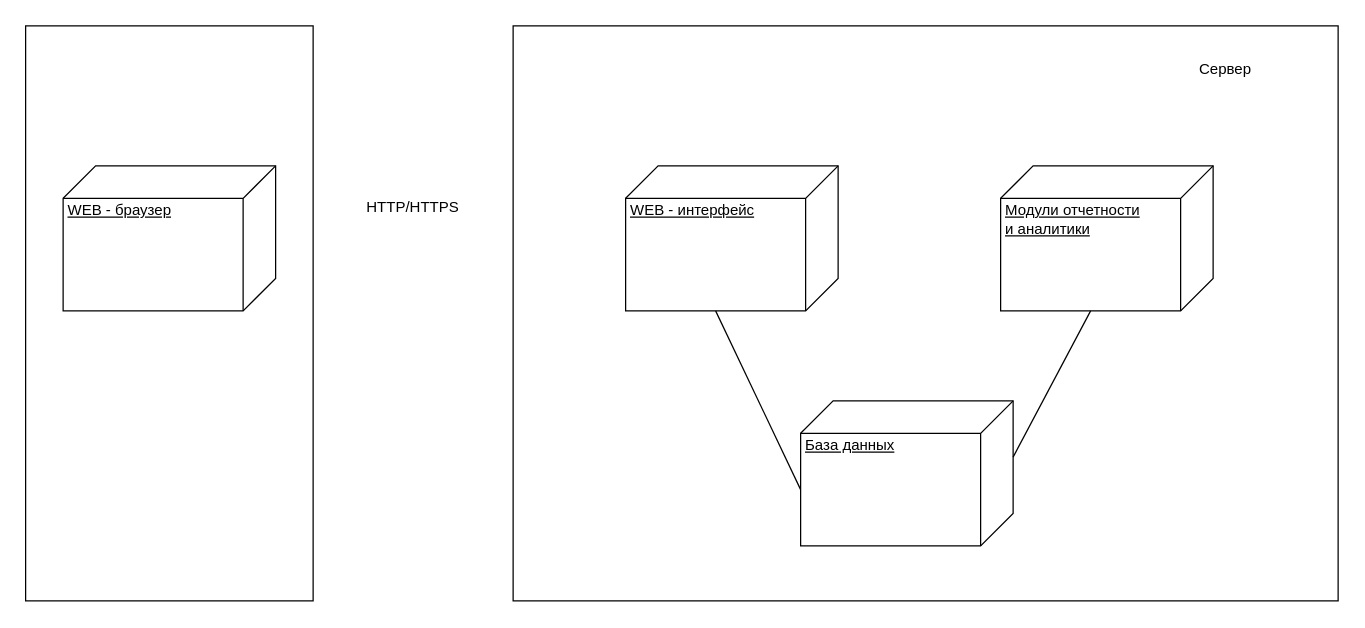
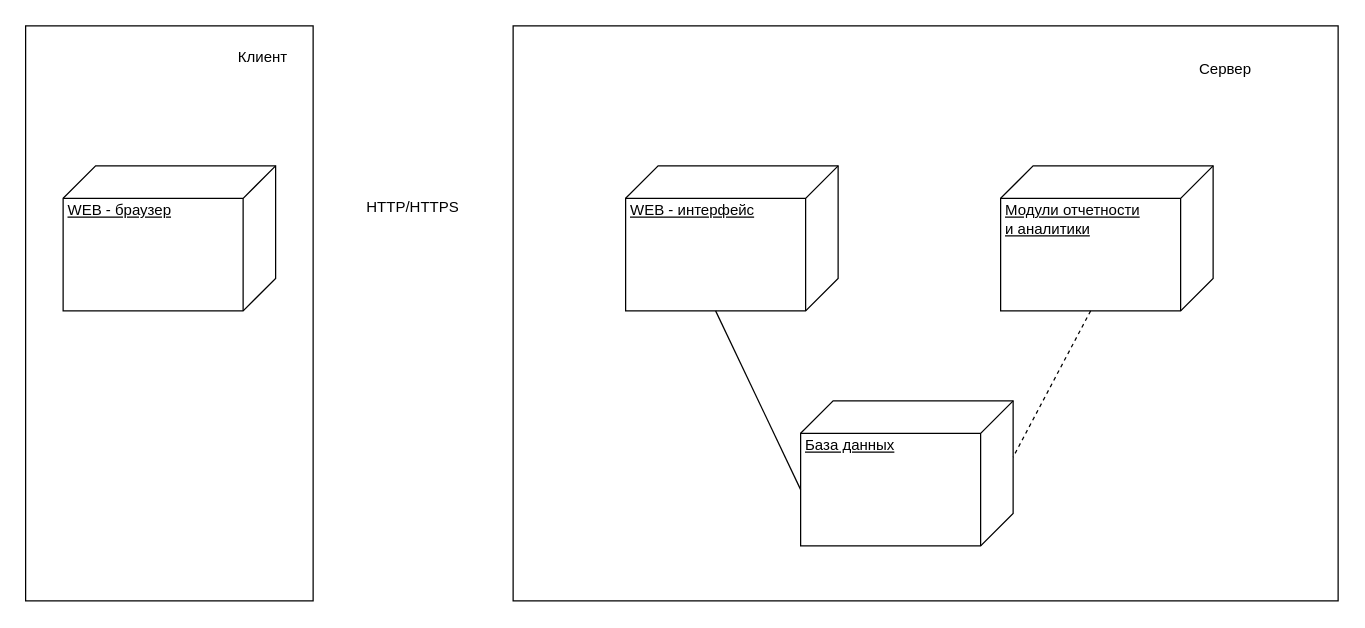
node "Клиент": added
edge "Модули отчетности и аналитики" -- "База данных": style solid -> dashed
